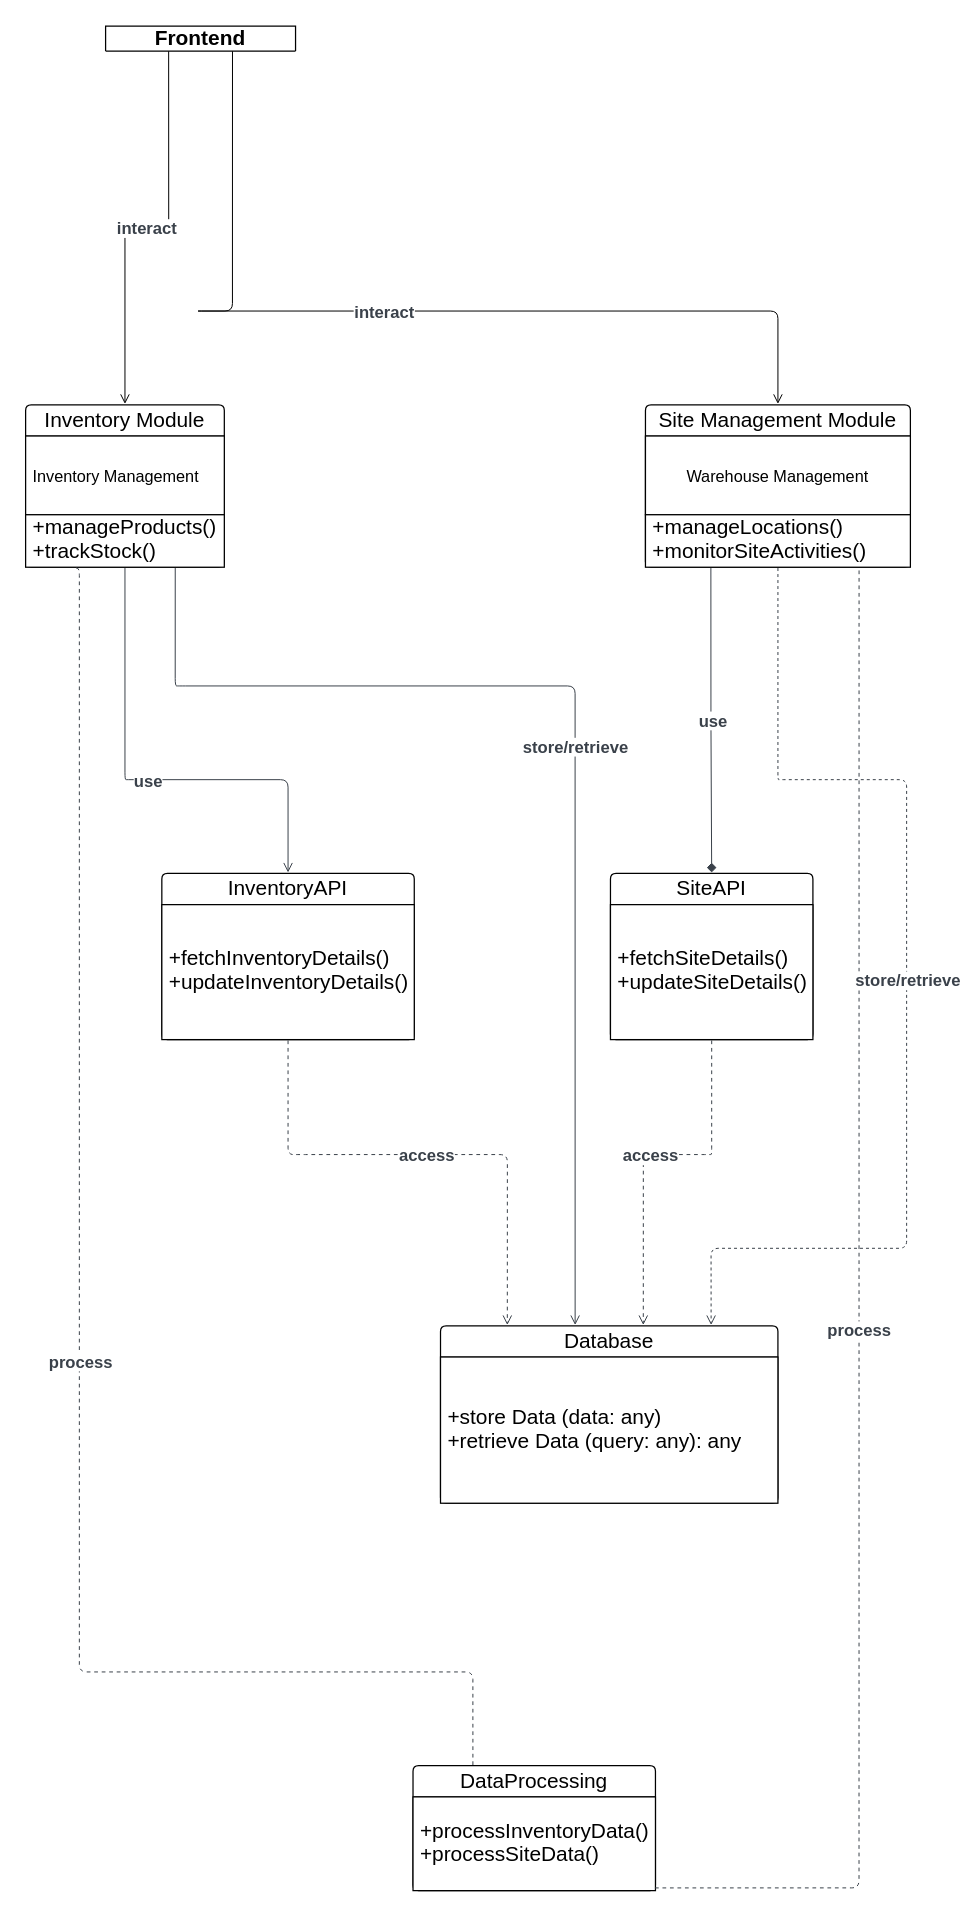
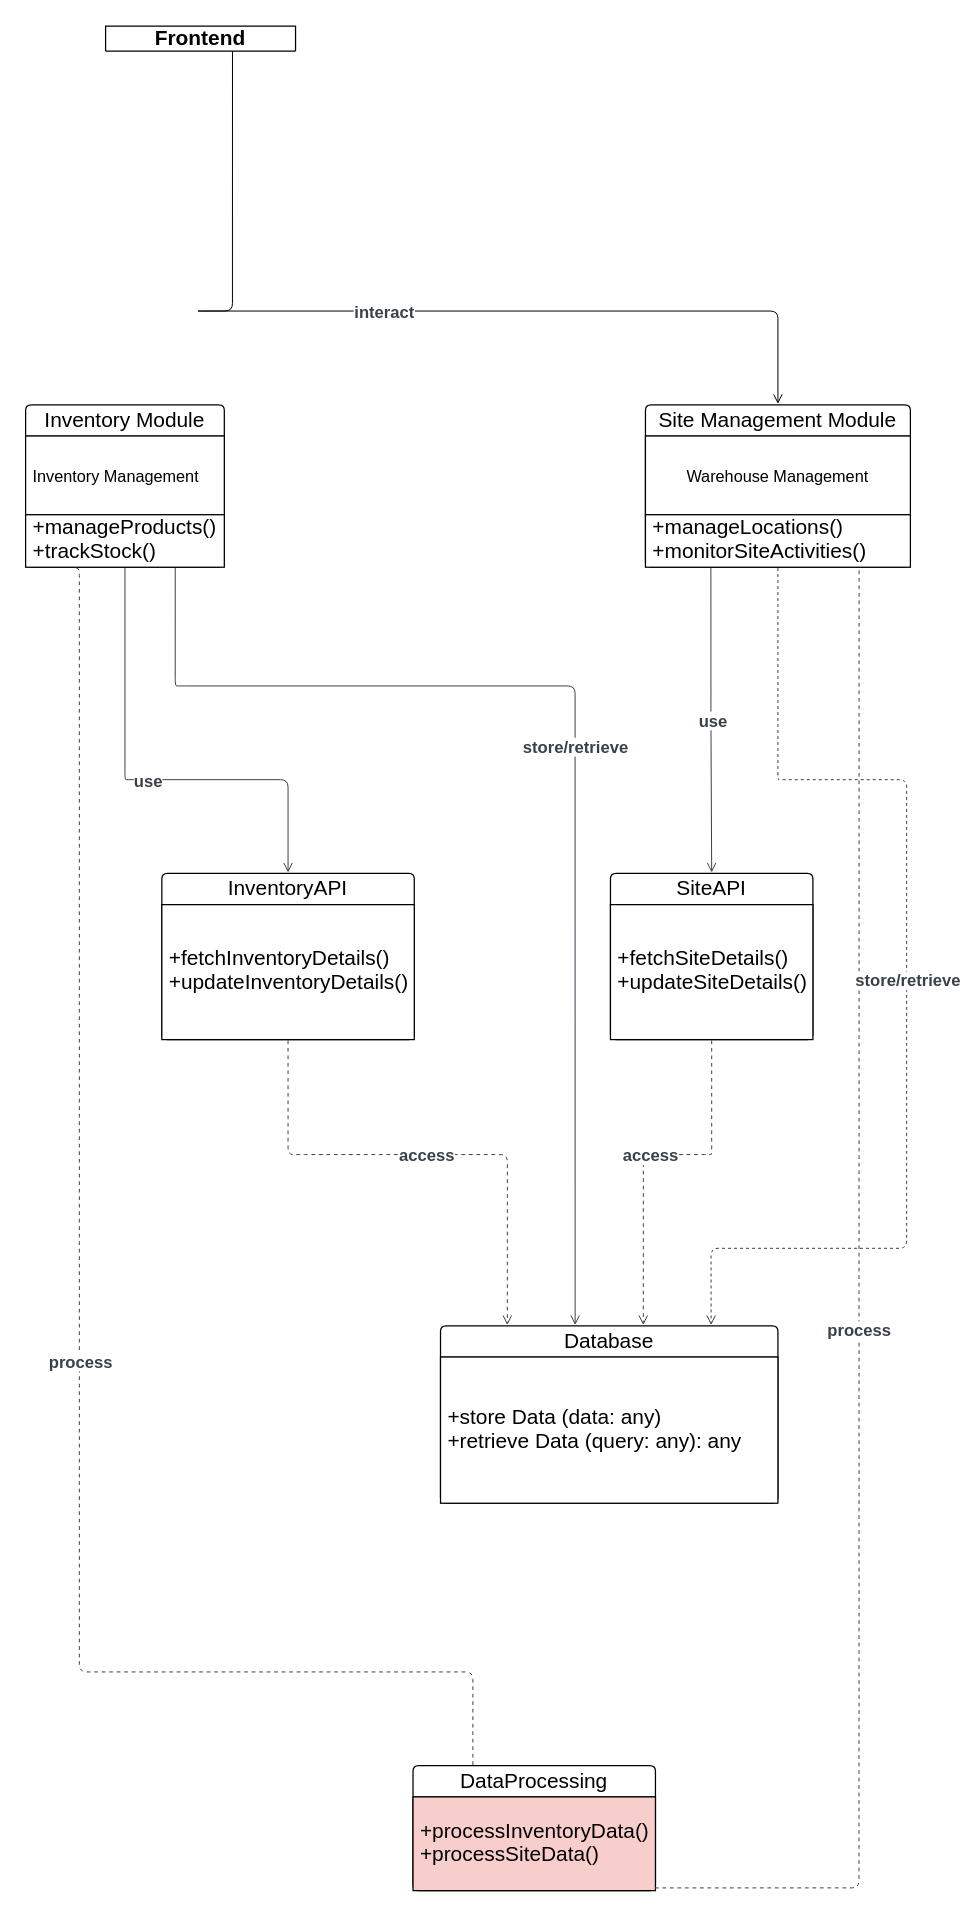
edge "Frontend" -> "Inventory Module": removed, label "interact"
edge "Site Management Module" -> "SiteAPI": arrowhead diamond -> open
node "+processInventoryData() +processSiteData()": fillcolor #ffffff -> #f8cecc
